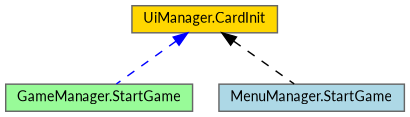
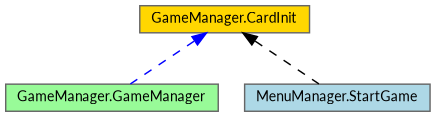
node "UiManager.CardInit": label "UiManager.CardInit" -> "GameManager.CardInit"
node "GameManager.StartGame": label "GameManager.StartGame" -> "GameManager.GameManager"
